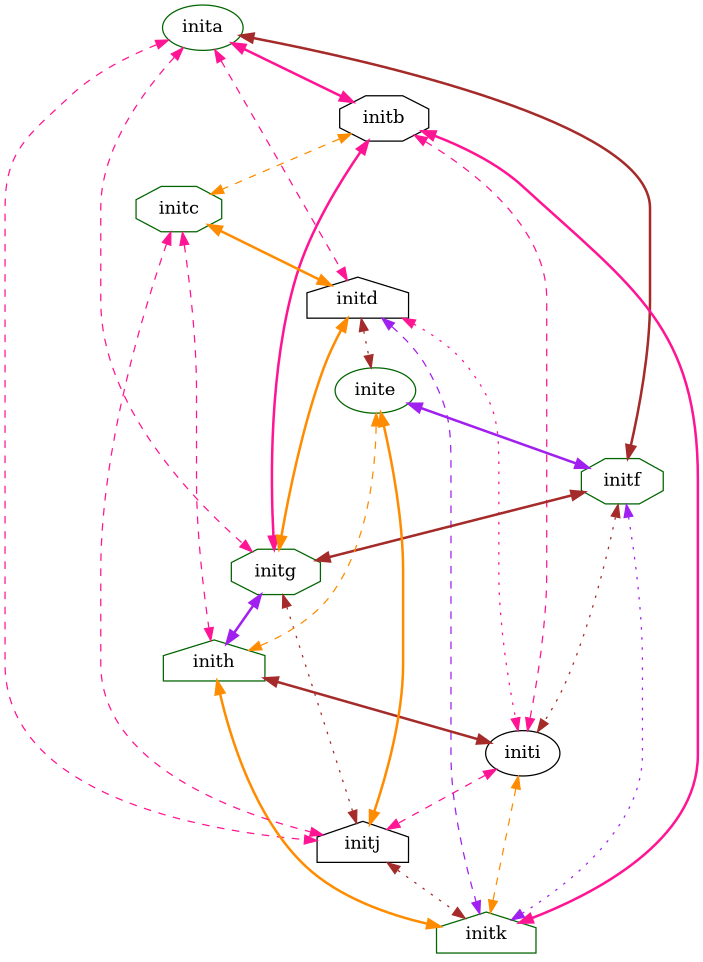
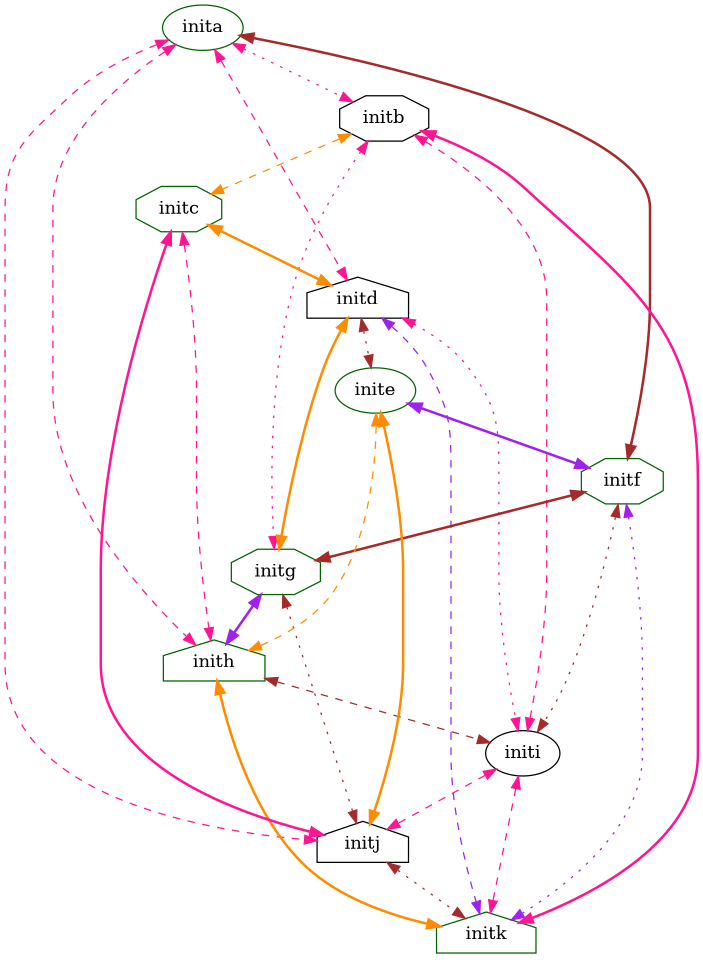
edge "inita" -- "initb": style bold -> dotted
edge "inita" -- "initg": now "inita" -- "inith"
edge "initb" -- "initg": style bold -> dotted
edge "initc" -- "initj": style dashed -> bold
edge "inith" -- "initi": style bold -> dashed
edge "initi" -- "initk": color darkorange -> deeppink
